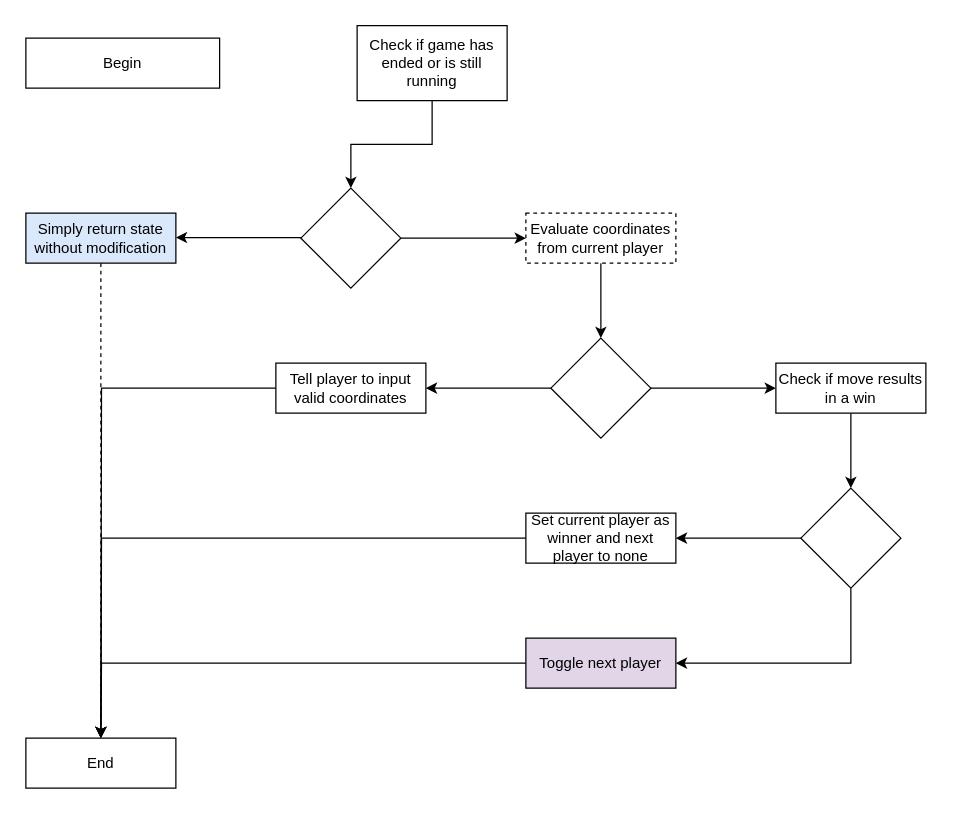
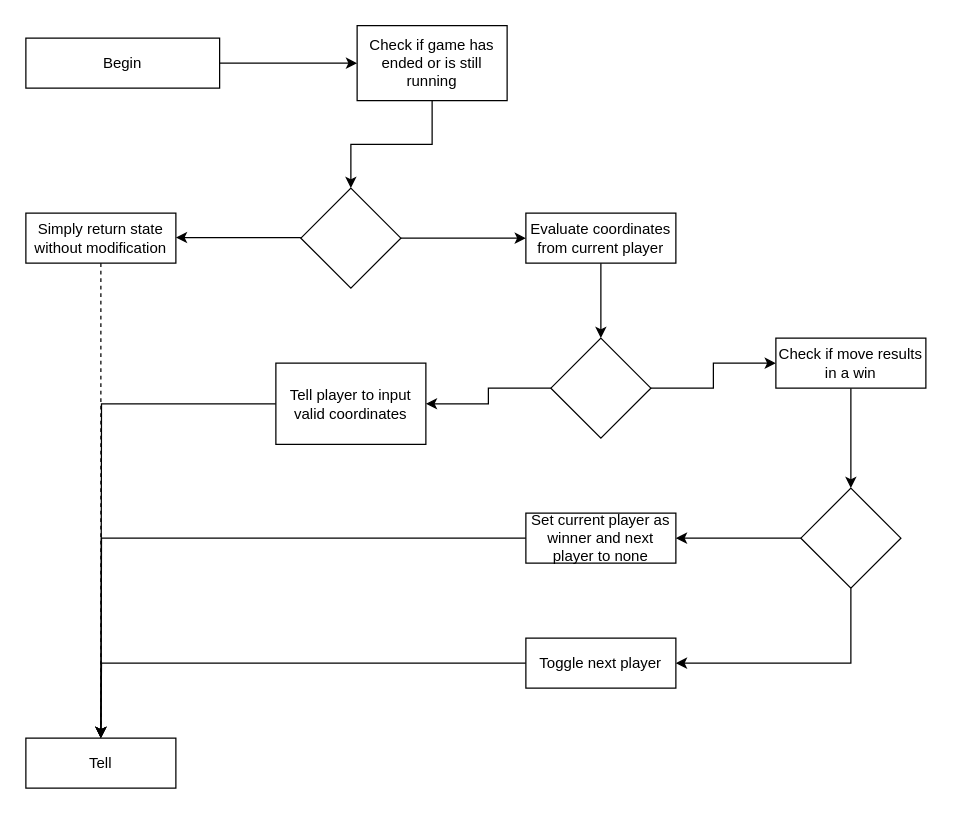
edge "Begin" -> "Check if game has ended or is still running": added
node "Simply return state without modification": fillcolor #dae8fc -> #ffffff
node "Evaluate coordinates from current player": style dashed -> solid
node "Tell player to input valid coordinates": size 150x50 -> 150x81
node "Check if move results in a win": moved (851, 388) -> (851, 363)
node "Toggle next player": fillcolor #e1d5e7 -> #ffffff
node "End": label "End" -> "Tell"
